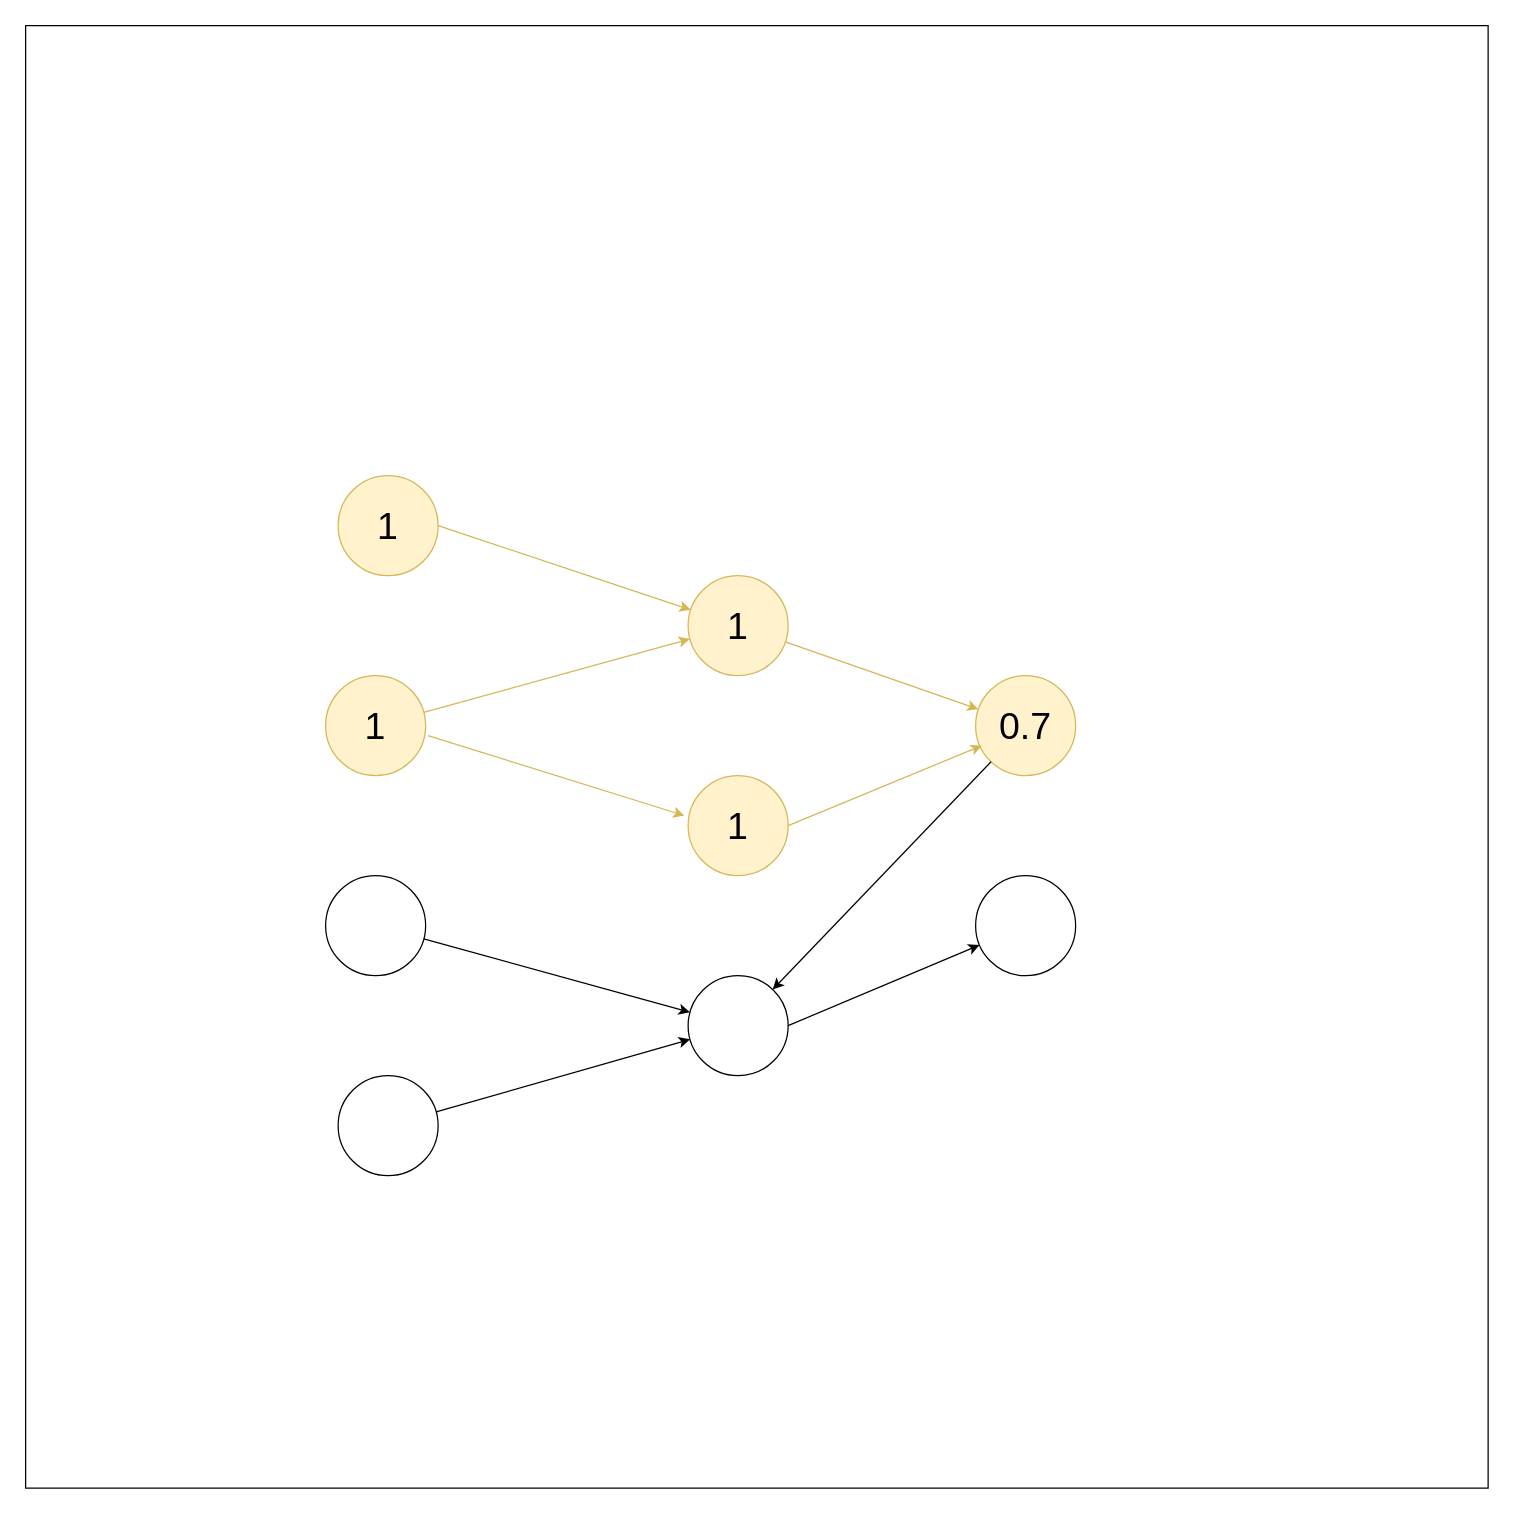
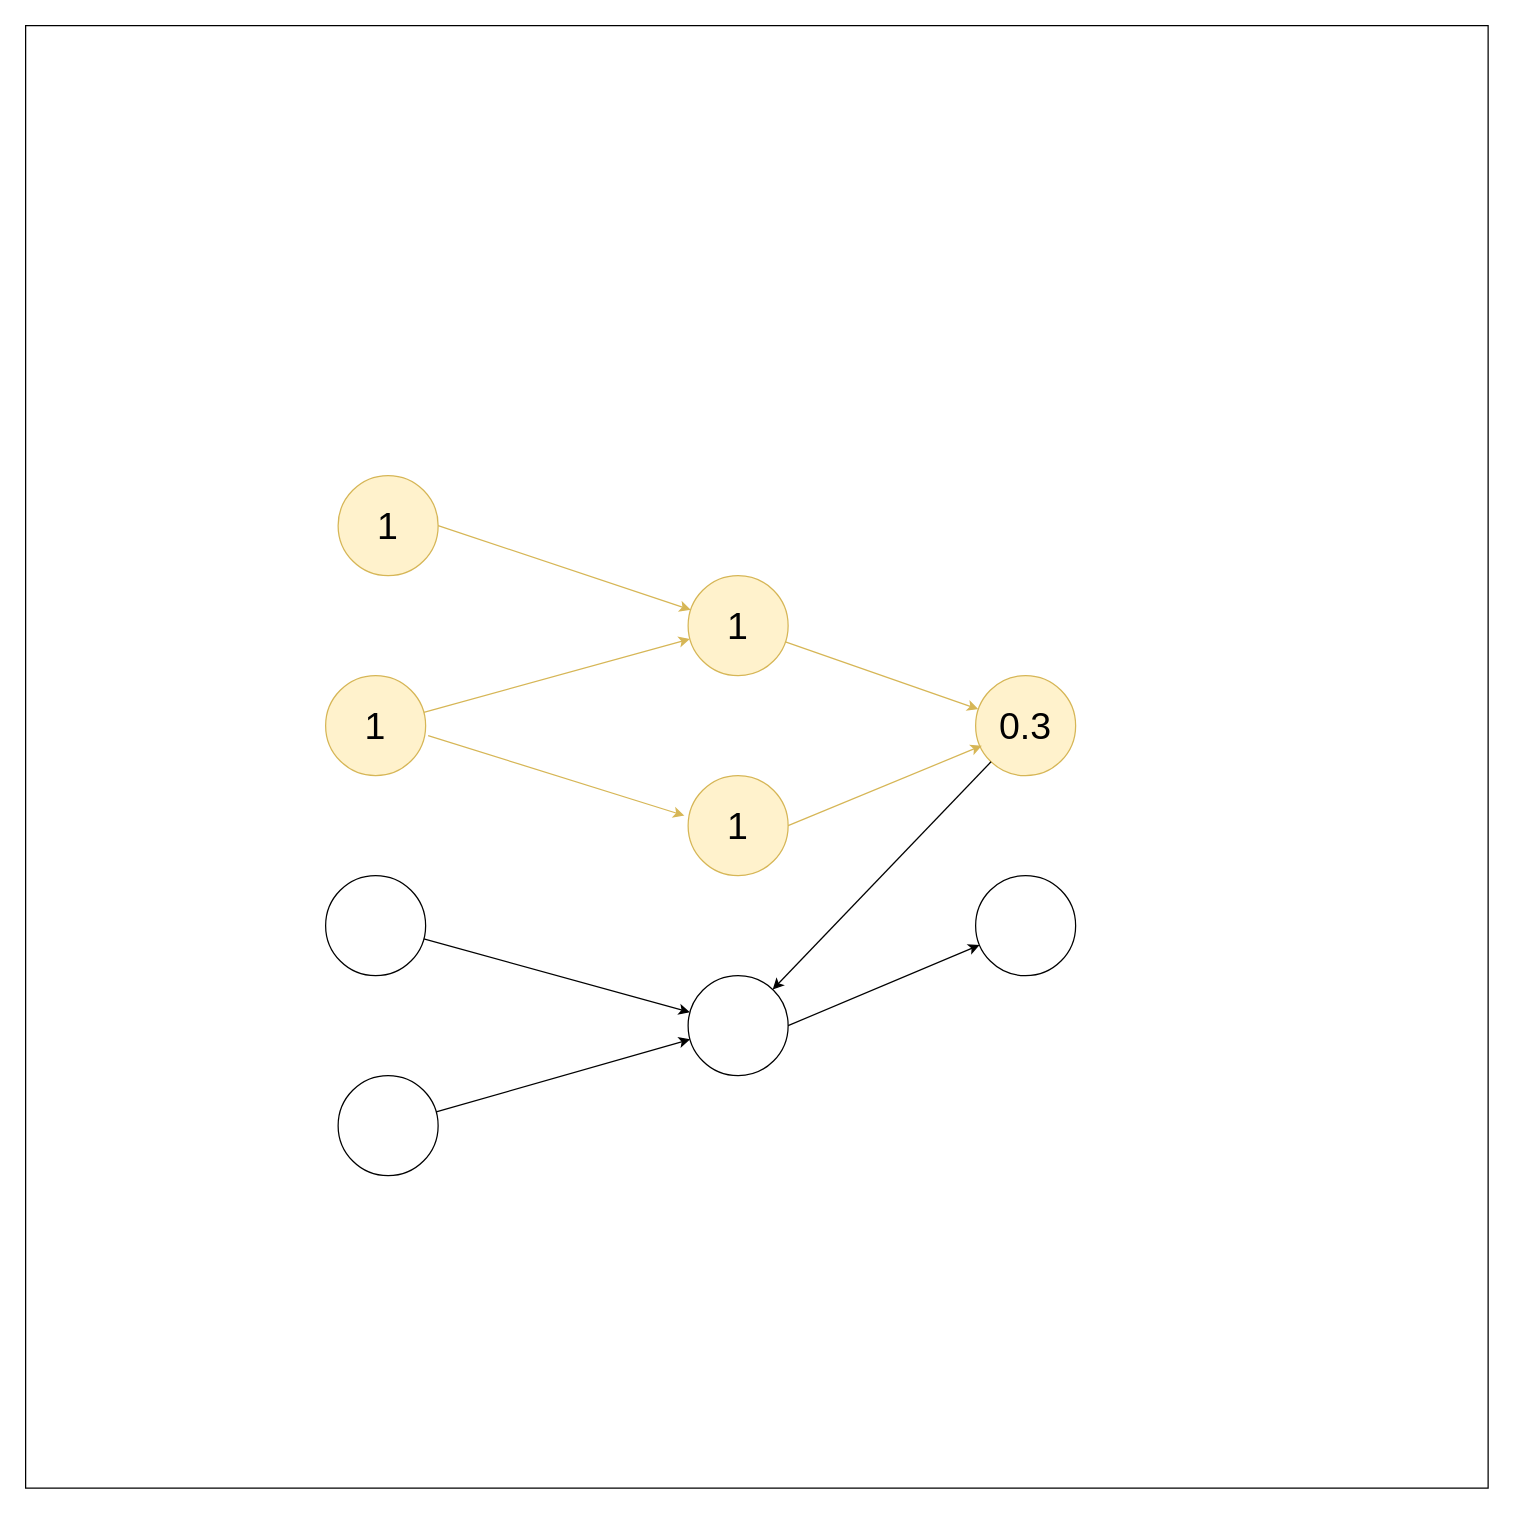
node "0.7": label "0.7" -> "0.3"
